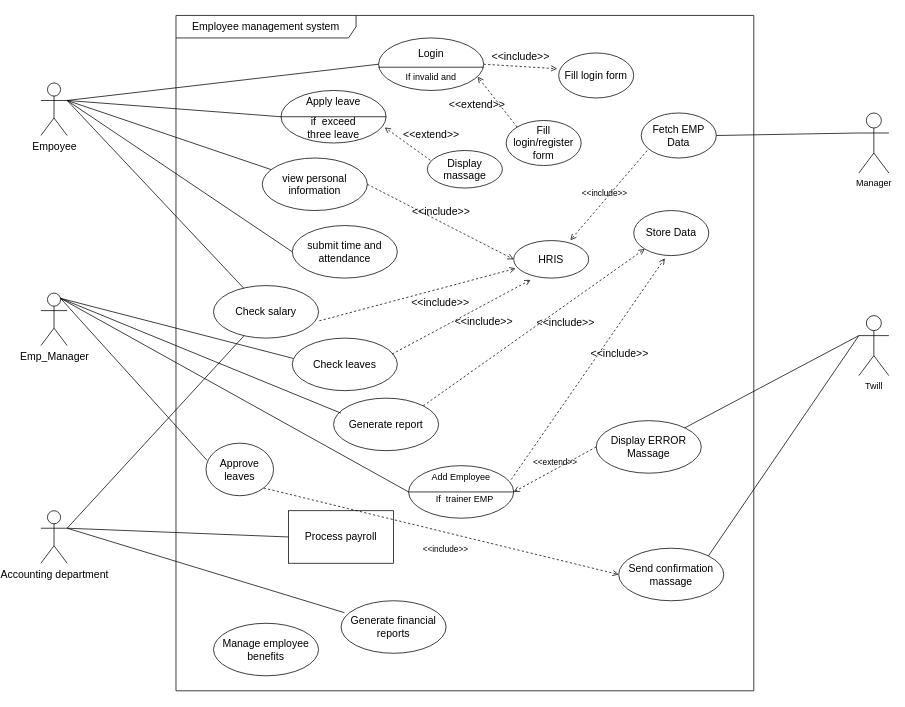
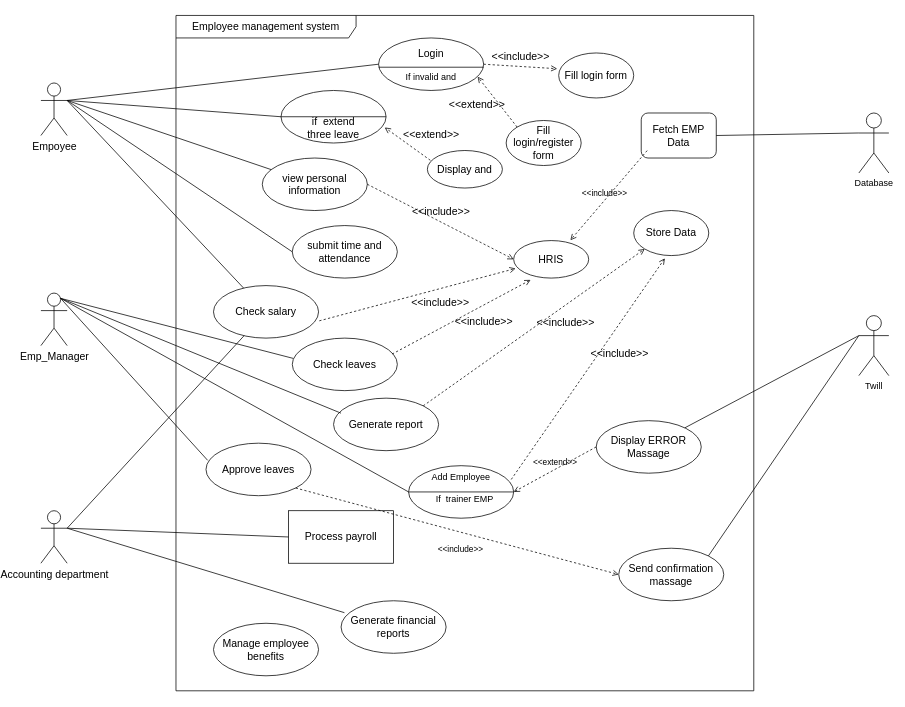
node "Apply leave": removed
node "if exceed three leave": label "if exceed three leave" -> "if extend three leave"
node "Fetch EMP Data": shape ellipse -> rounded rectangle
node "Display massage": label "Display massage" -> "Display and"
node "Manager": label "Manager" -> "Database"
node "Approve leaves": size 68x53 -> 105x53
